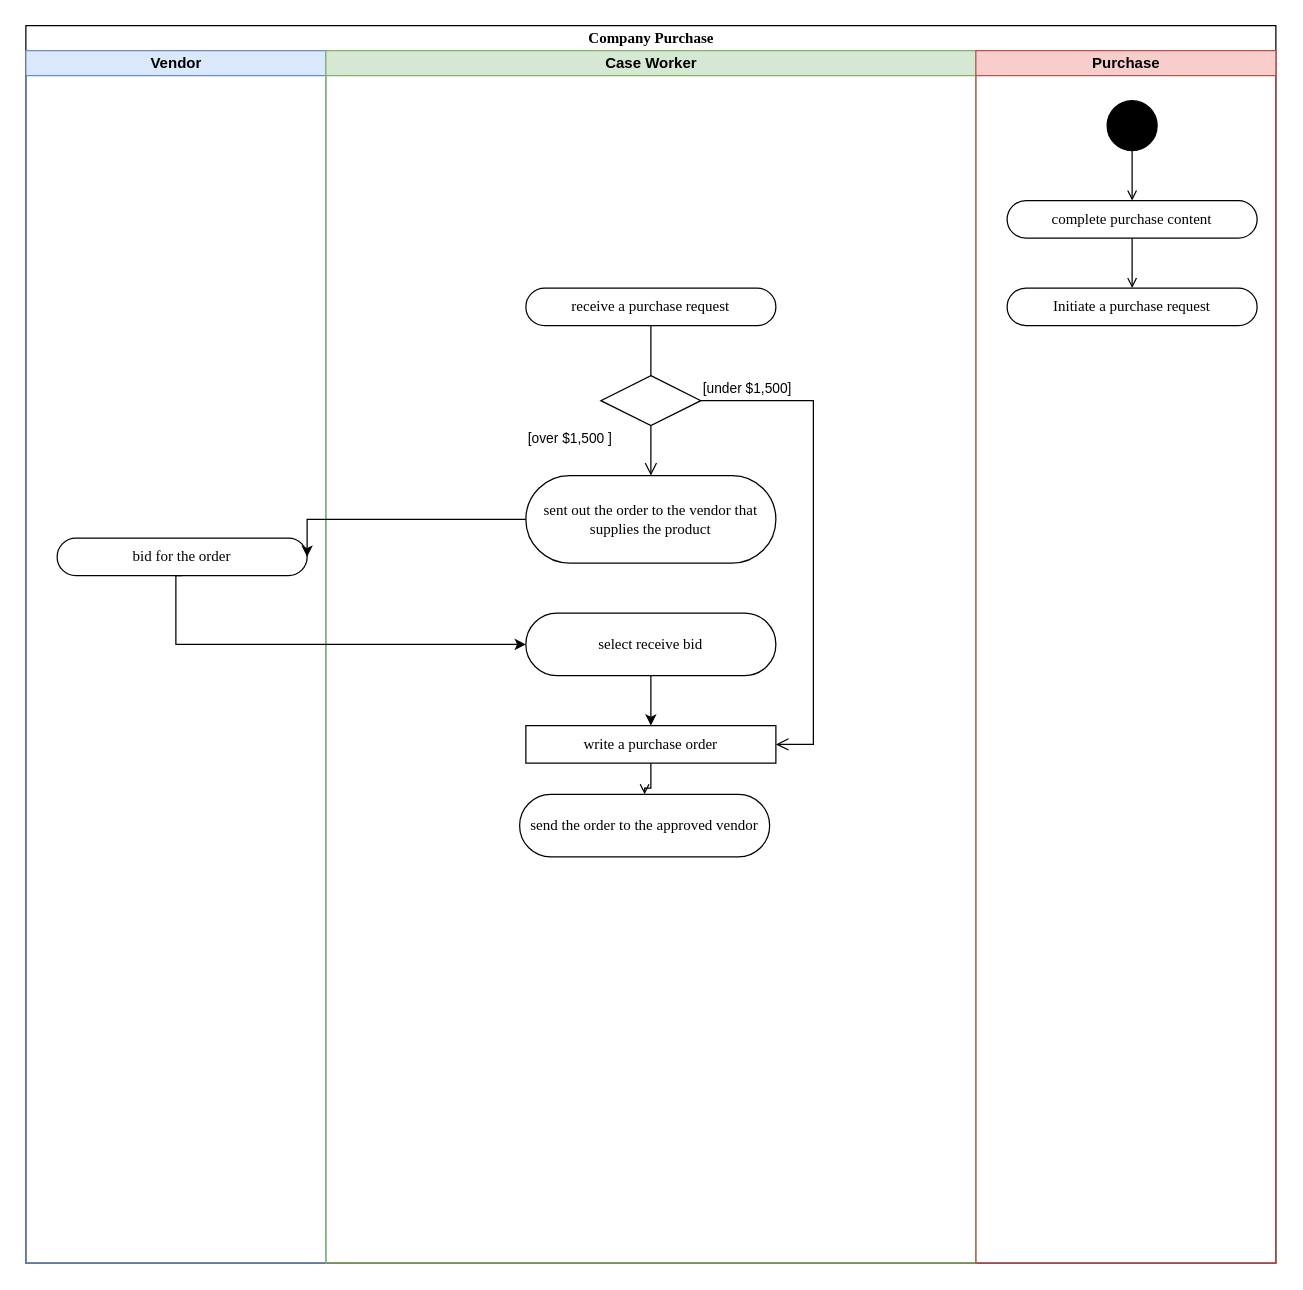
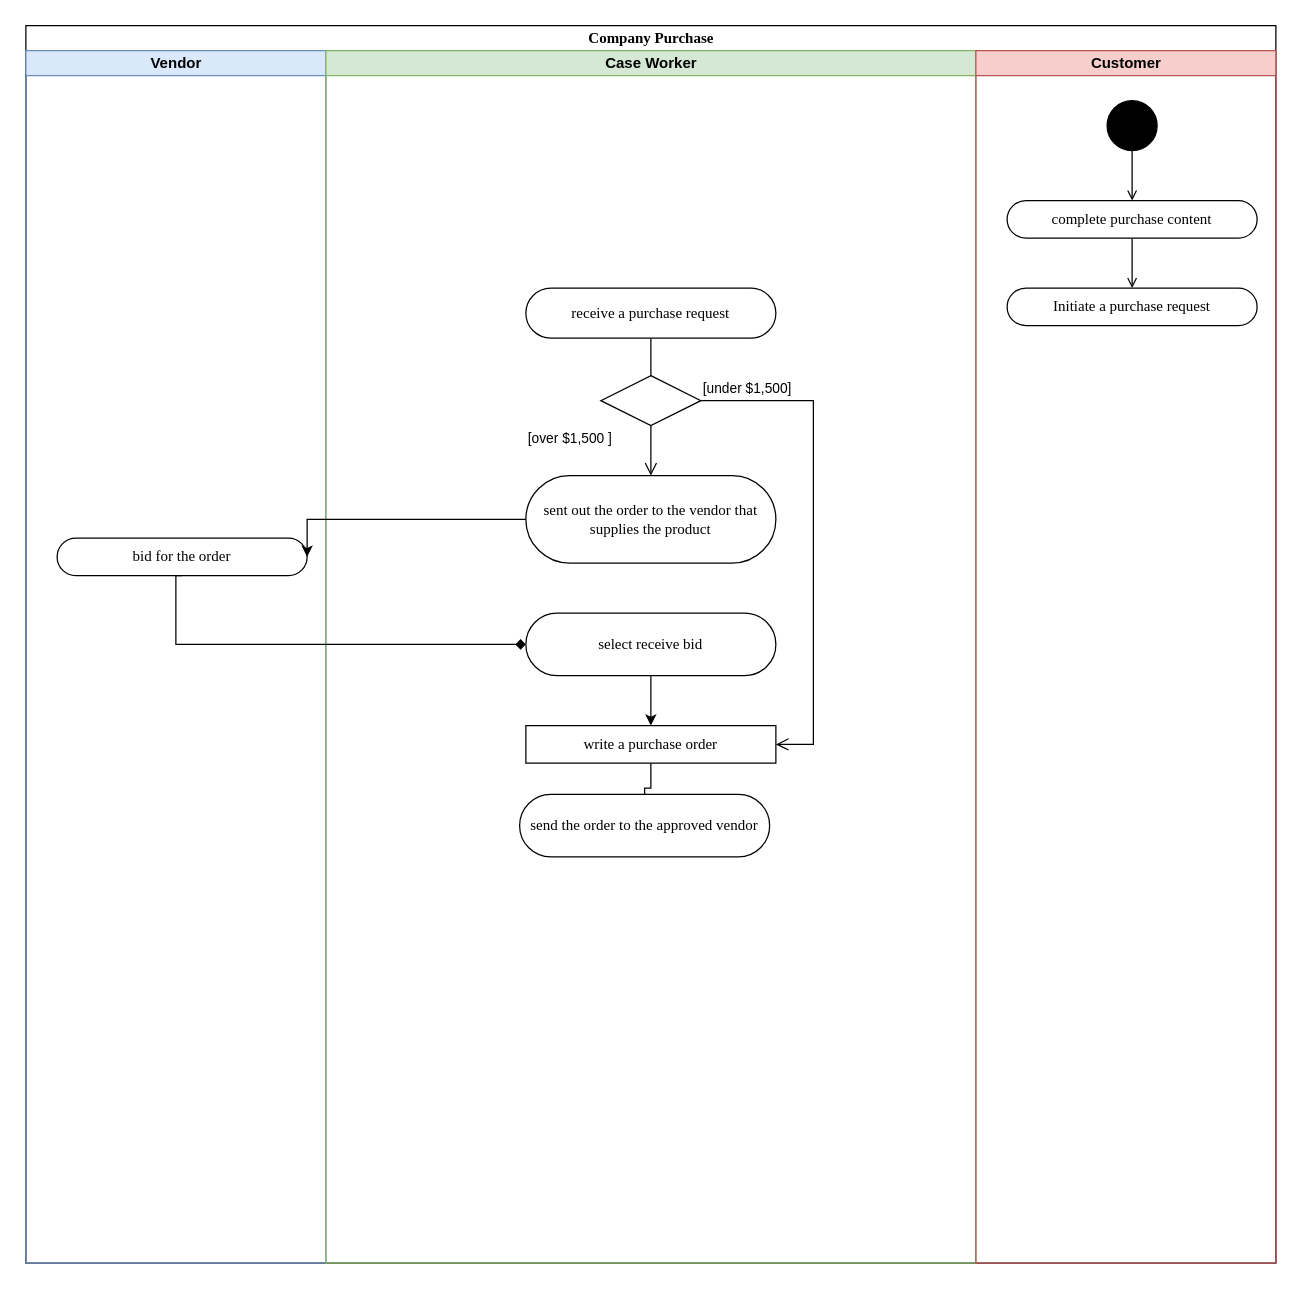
node "Purchase": label "Purchase" -> "Customer"
node "receive a purchase request": size 250x38 -> 250x50
edge "bid for the order" -> "select receive bid": arrowhead classic -> diamond
edge "write a purchase order" -> "send the order to the approved vendor": arrowhead open -> none
